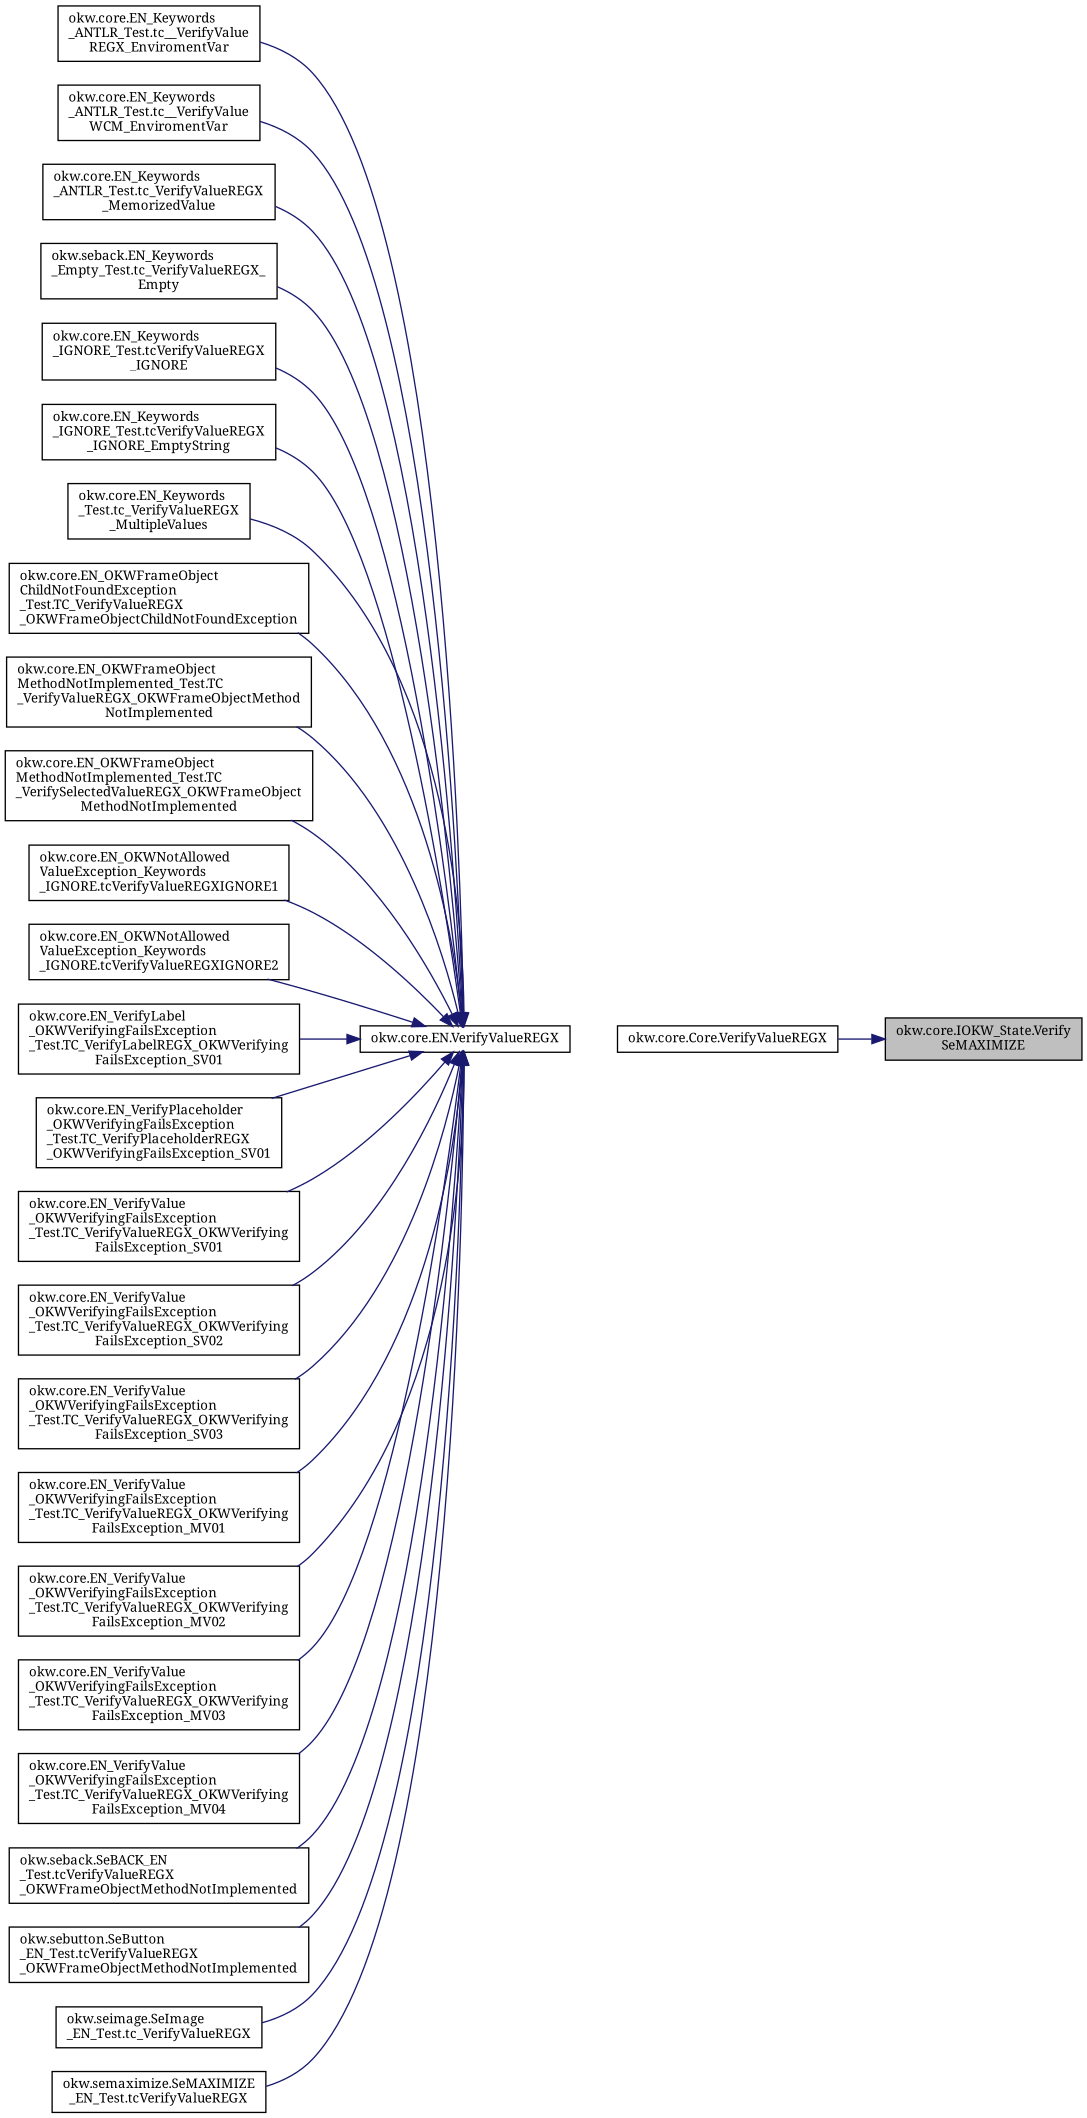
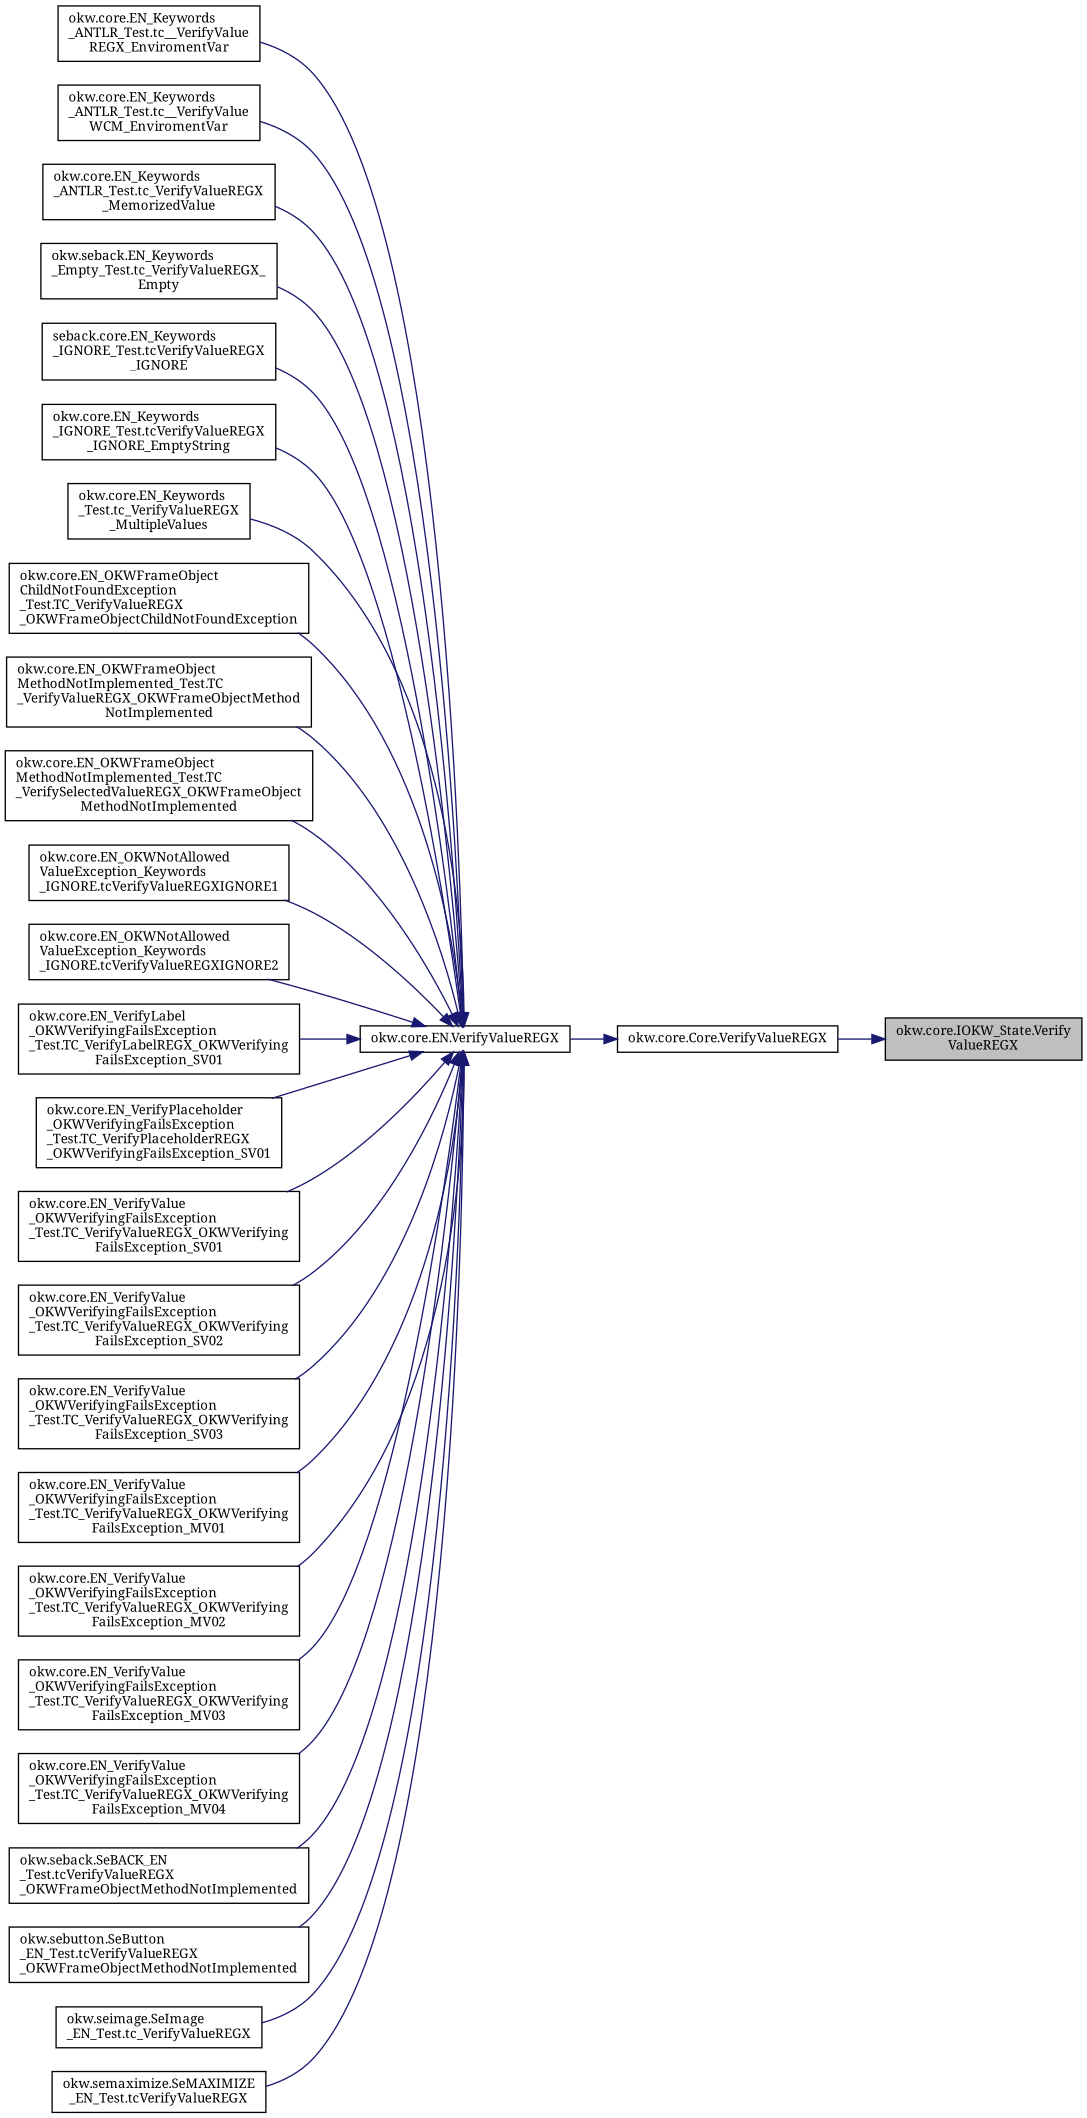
node "okw.core.EN_Keywords _IGNORE_Test.tcVerifyValueREGX _IGNORE": label "okw.core.EN_Keywords _IGNORE_Test.tcVerifyValueREGX _IGNORE" -> "seback.core.EN_Keywords _IGNORE_Test.tcVerifyValueREGX _IGNORE"
edge "okw.core.EN.VerifyValueREGX" -> "okw.core.Core.VerifyValueREGX": added
node "okw.core.IOKW_State.Verify SeMAXIMIZE": label "okw.core.IOKW_State.Verify SeMAXIMIZE" -> "okw.core.IOKW_State.Verify ValueREGX"
